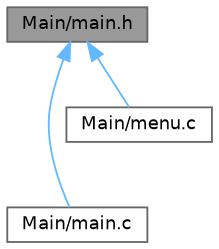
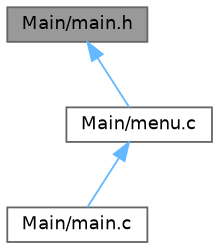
edge "Main/main.c" -> "Main/main.h": now "Main/main.c" -> "Main/menu.c"
